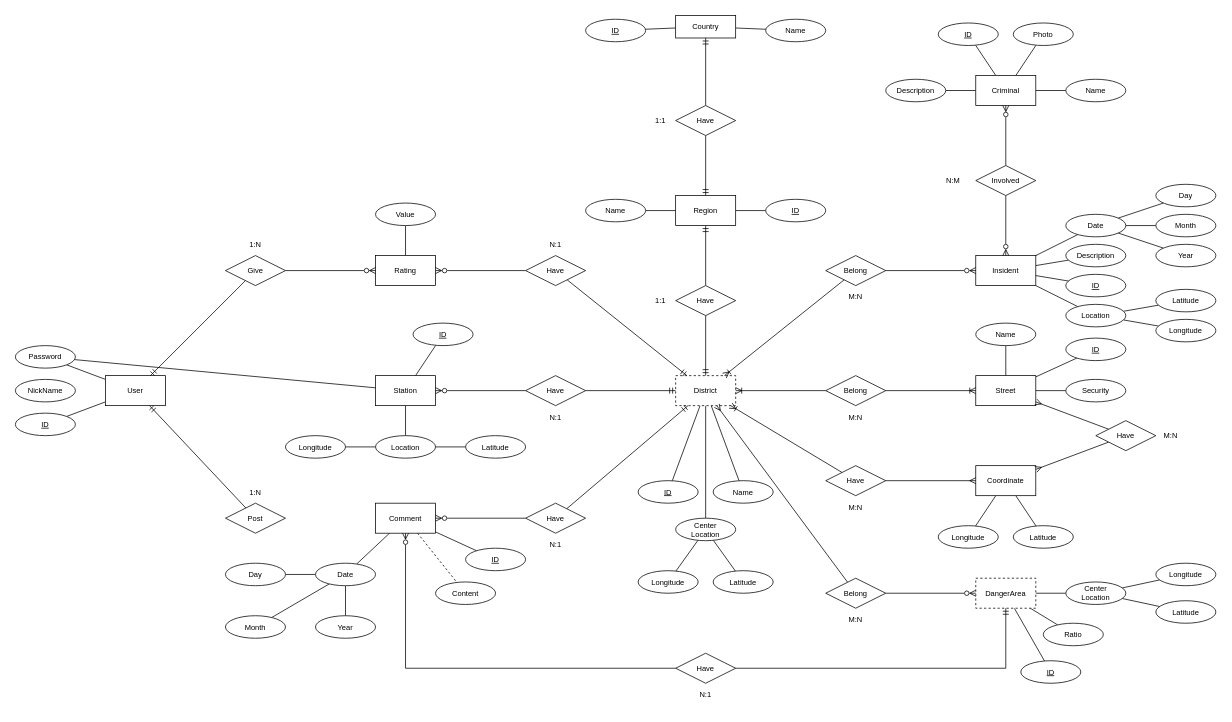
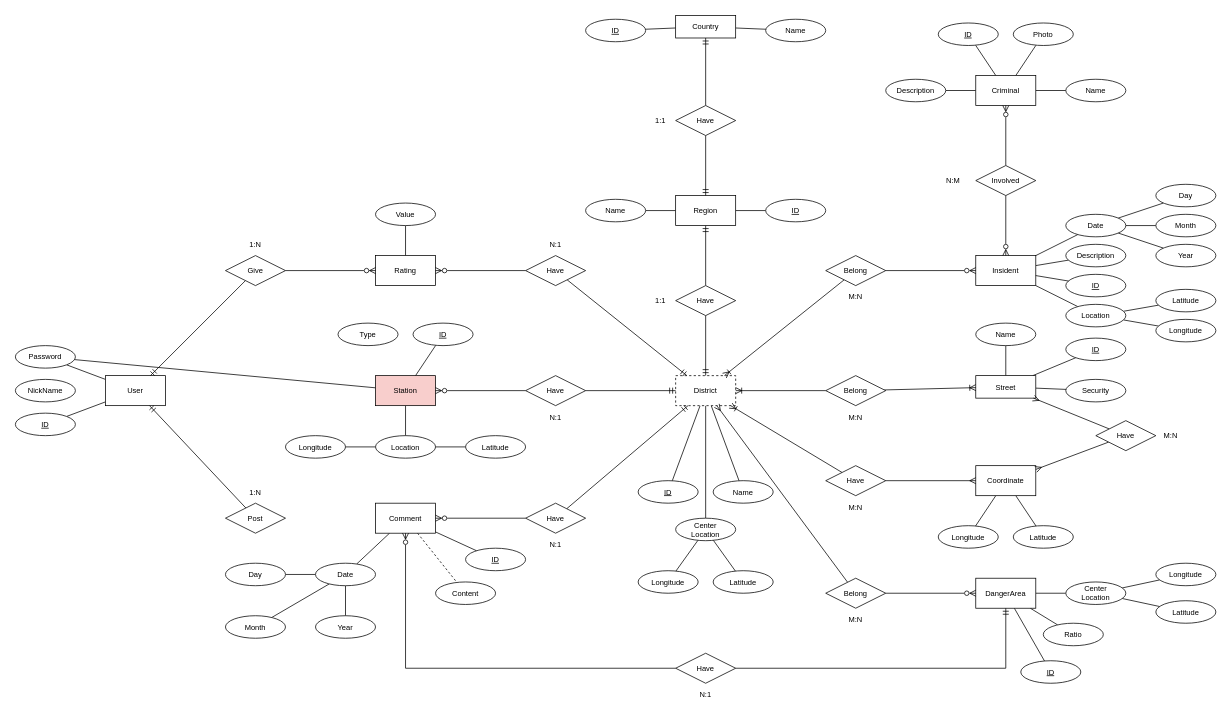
node "Type": added
node "Station": fillcolor #ffffff -> #f8cecc
node "Street": size 60x30 -> 60x23
node "DangerArea": style dashed -> solid
